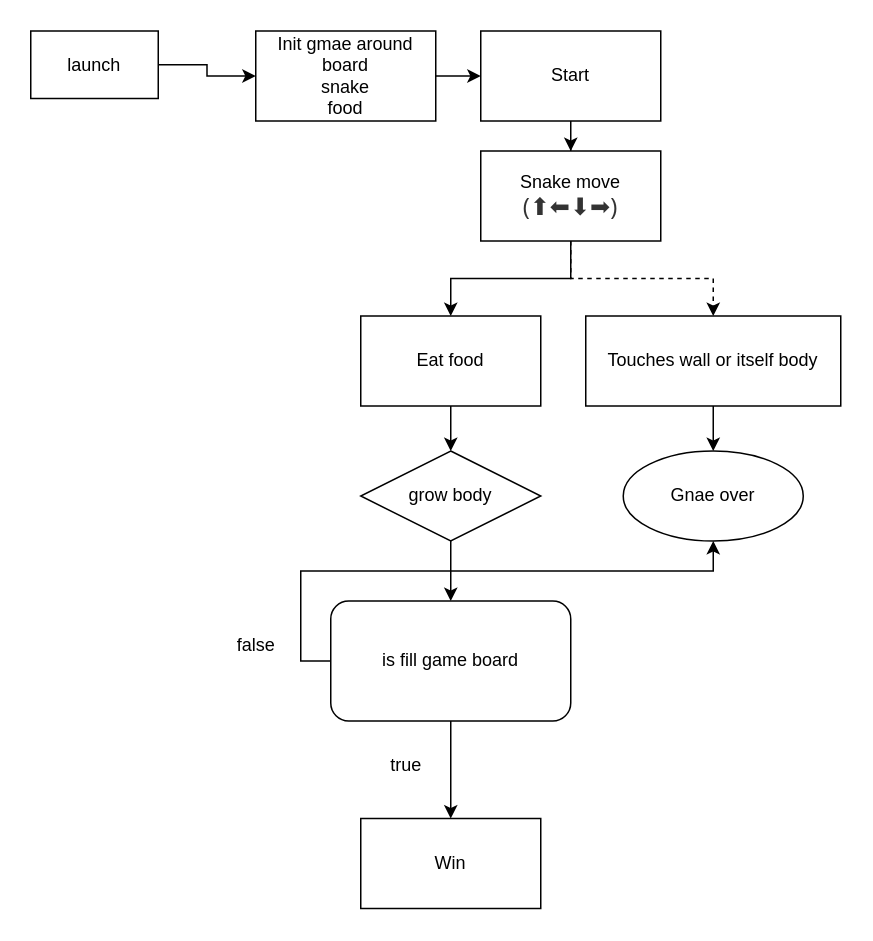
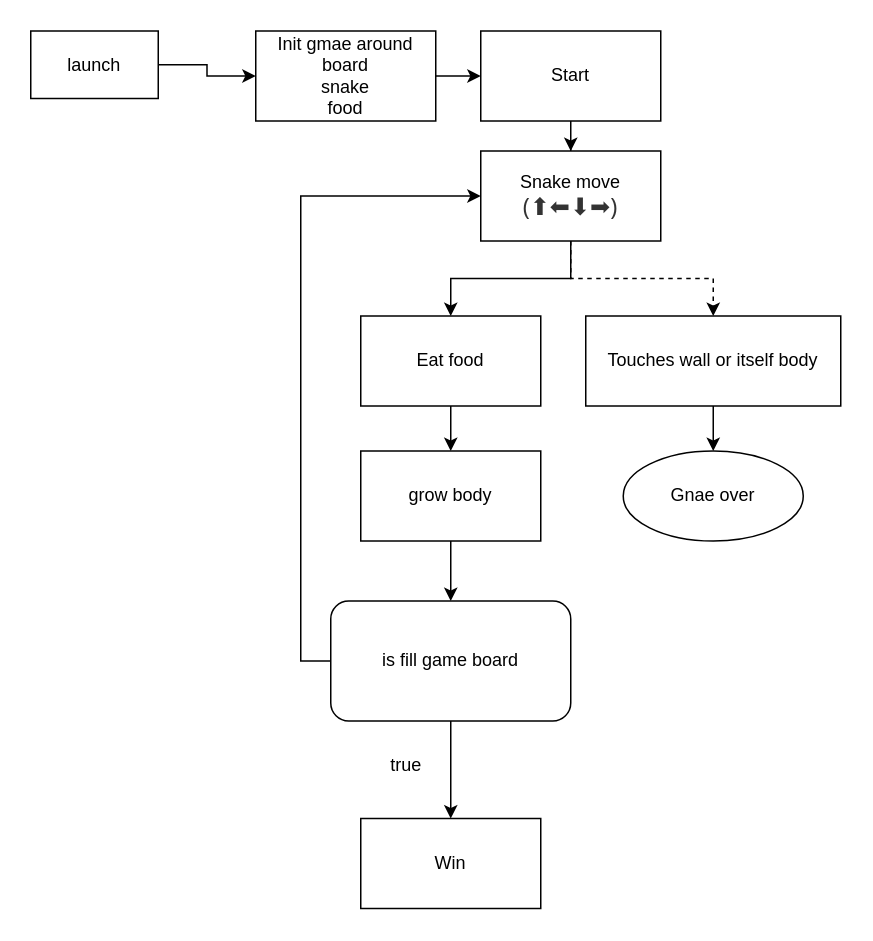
node "grow body": shape diamond -> rectangle
edge "is fill game board" -> "Gnae over": now "is fill game board" -> "Snake move (⬆⬅⬇➡)"
node "false": removed
